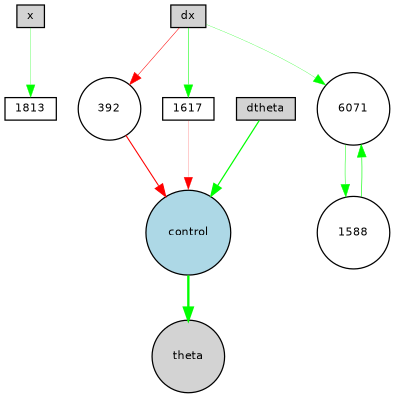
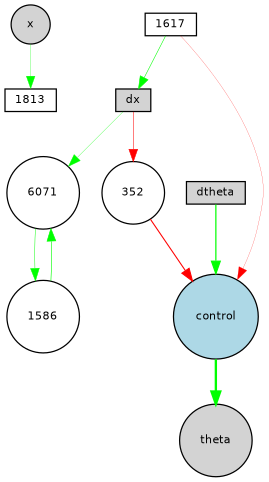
node "x": shape box -> circle
edge "dx" -> "1617": reversed
node "392": label "392" -> "352"
node "1588": label "1588" -> "1586"
